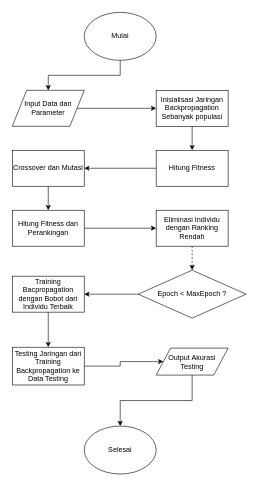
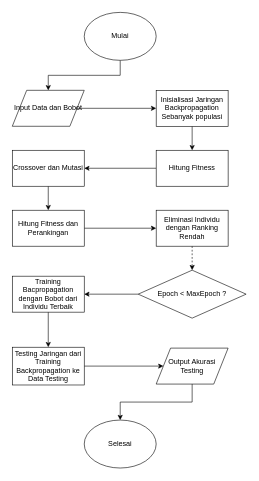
node "Input Data dan Parameter": label "Input Data dan Parameter" -> "Input Data dan Bobot"
node "Output Akurasi Testing": size 72x27 -> 72x36
node "Selesai": moved (120, 450) -> (120, 444)
